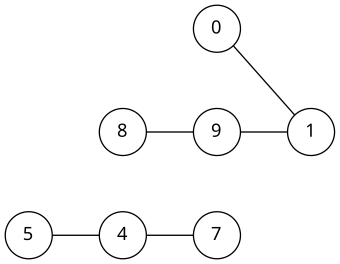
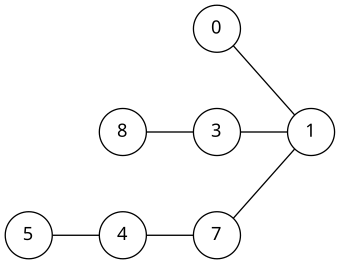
node "9": label "9" -> "3"
edge "1" -- "7": added
